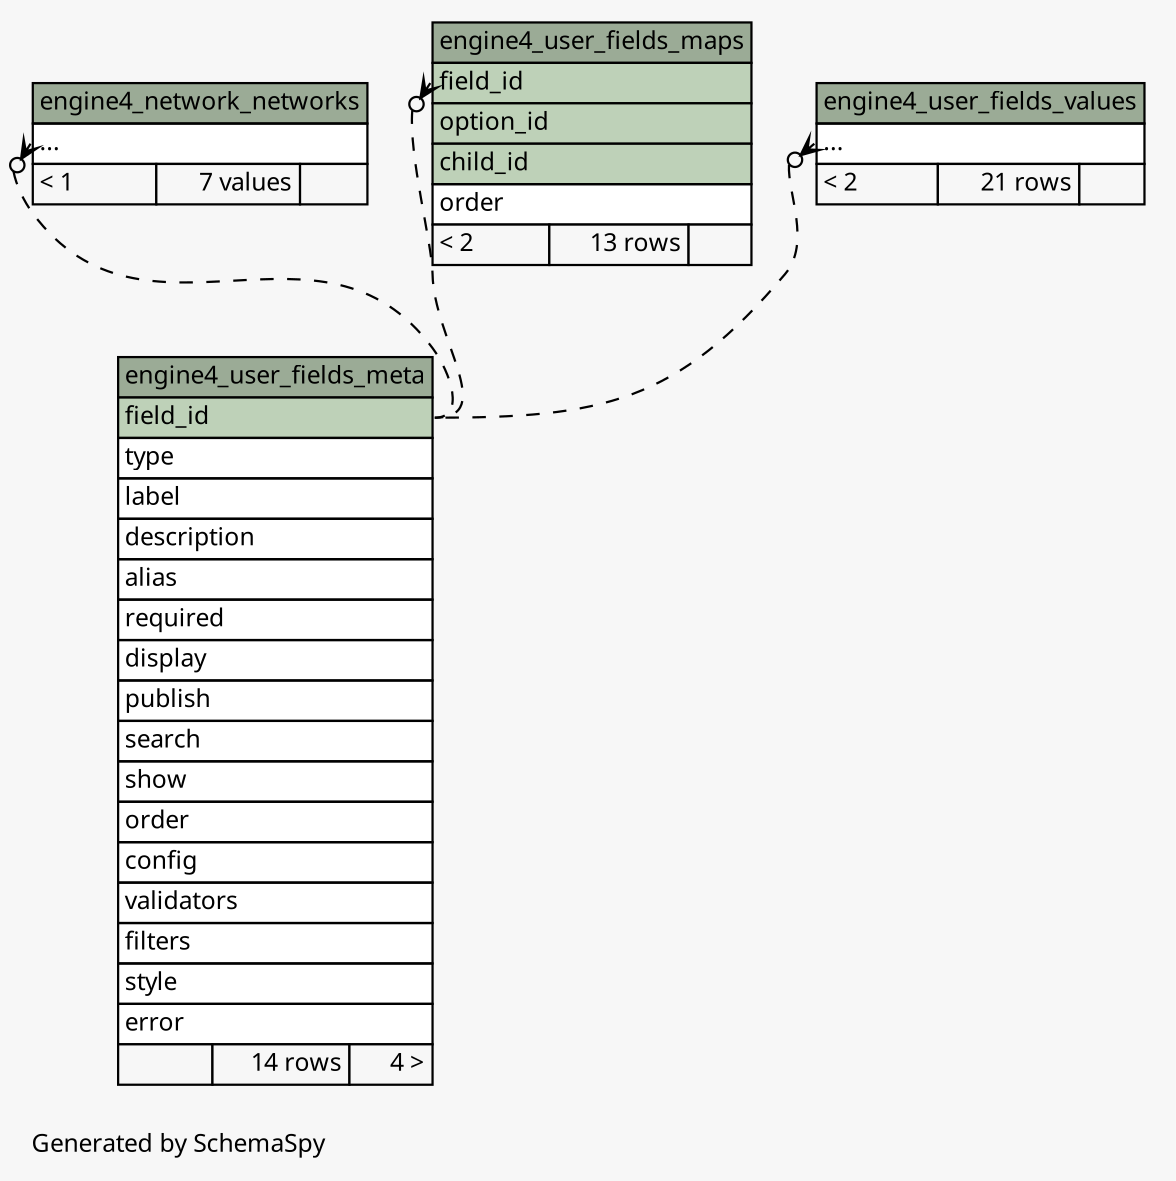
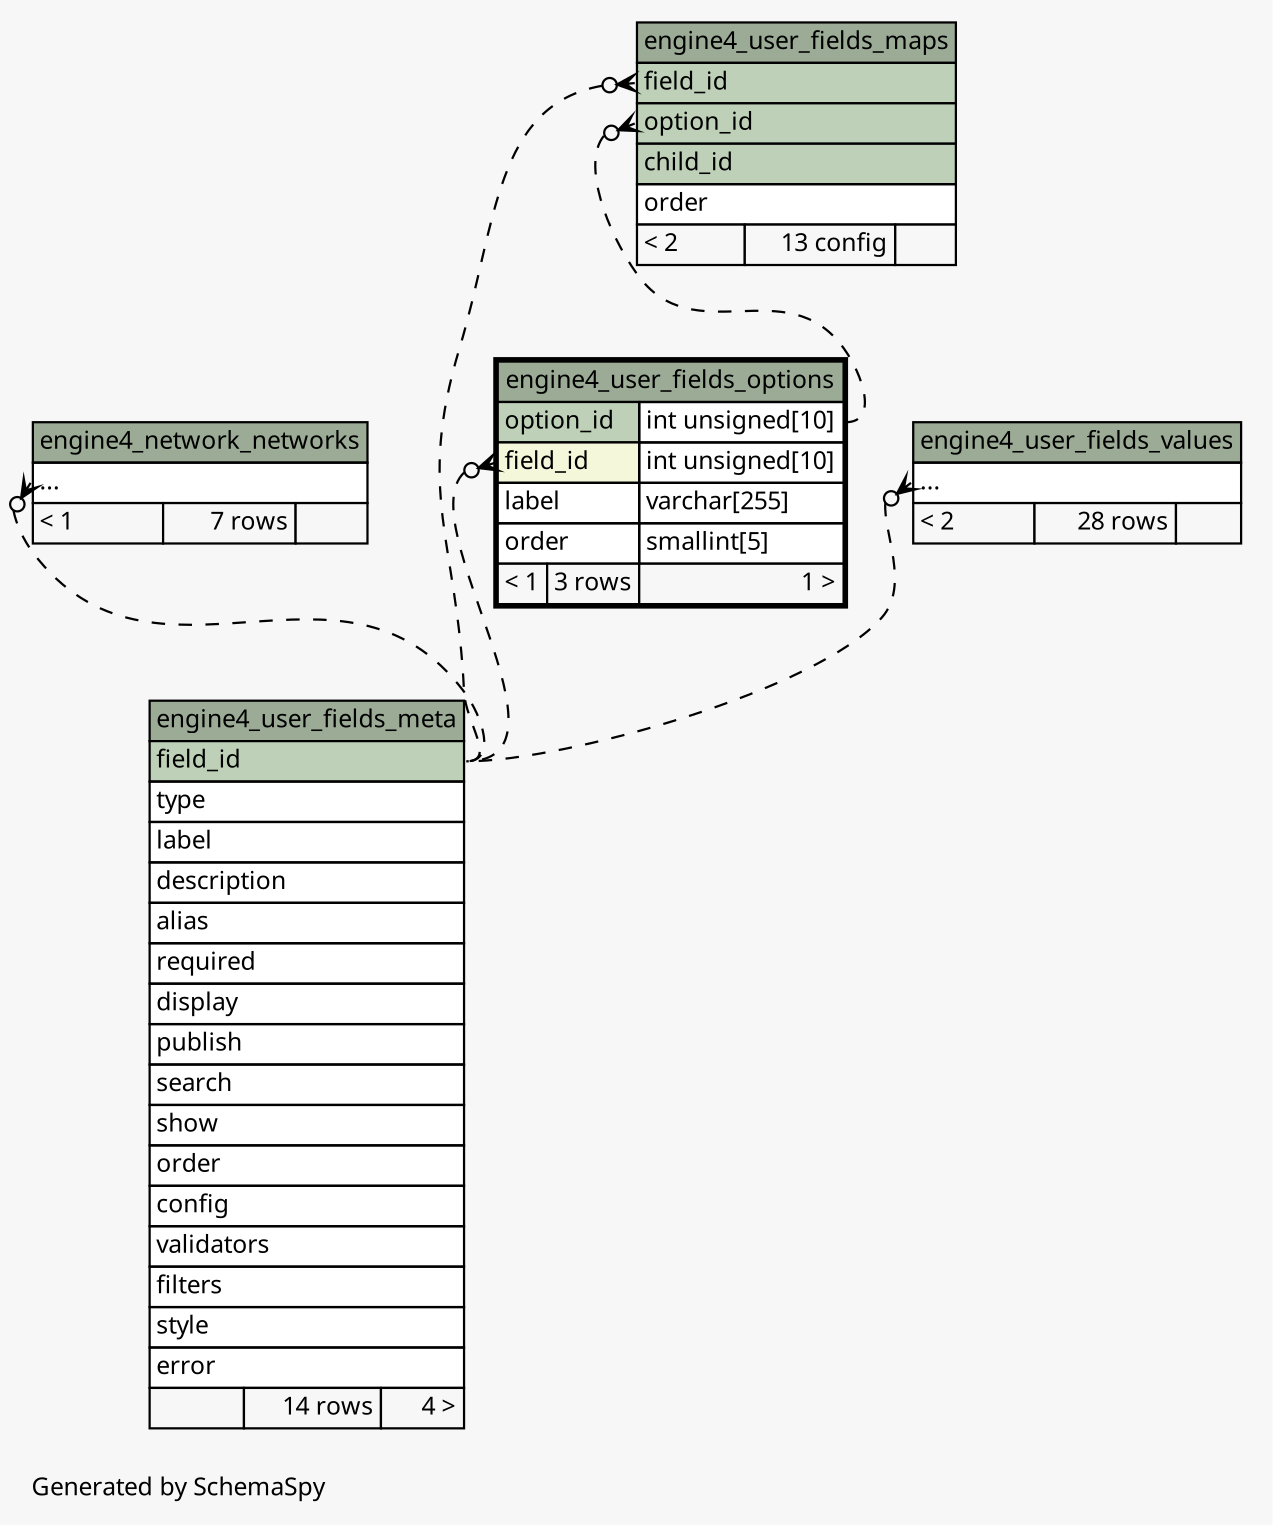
node "engine4_network_networks": text "7 values" -> "7 rows"
node "engine4_user_fields_values": text "21 rows" -> "28 rows"
node "engine4_user_fields_maps": text "13 rows" -> "13 config"
node "engine4_user_fields_options": added
